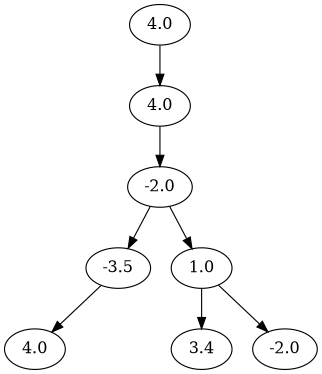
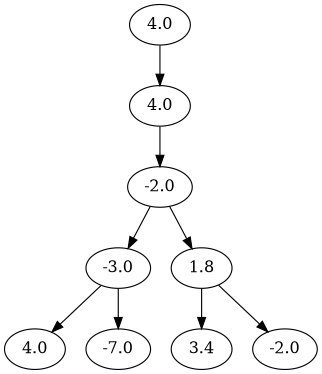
node "-3.5": label "-3.5" -> "-3.0"
node "1.0": label "1.0" -> "1.8"
node "-7.0": added
